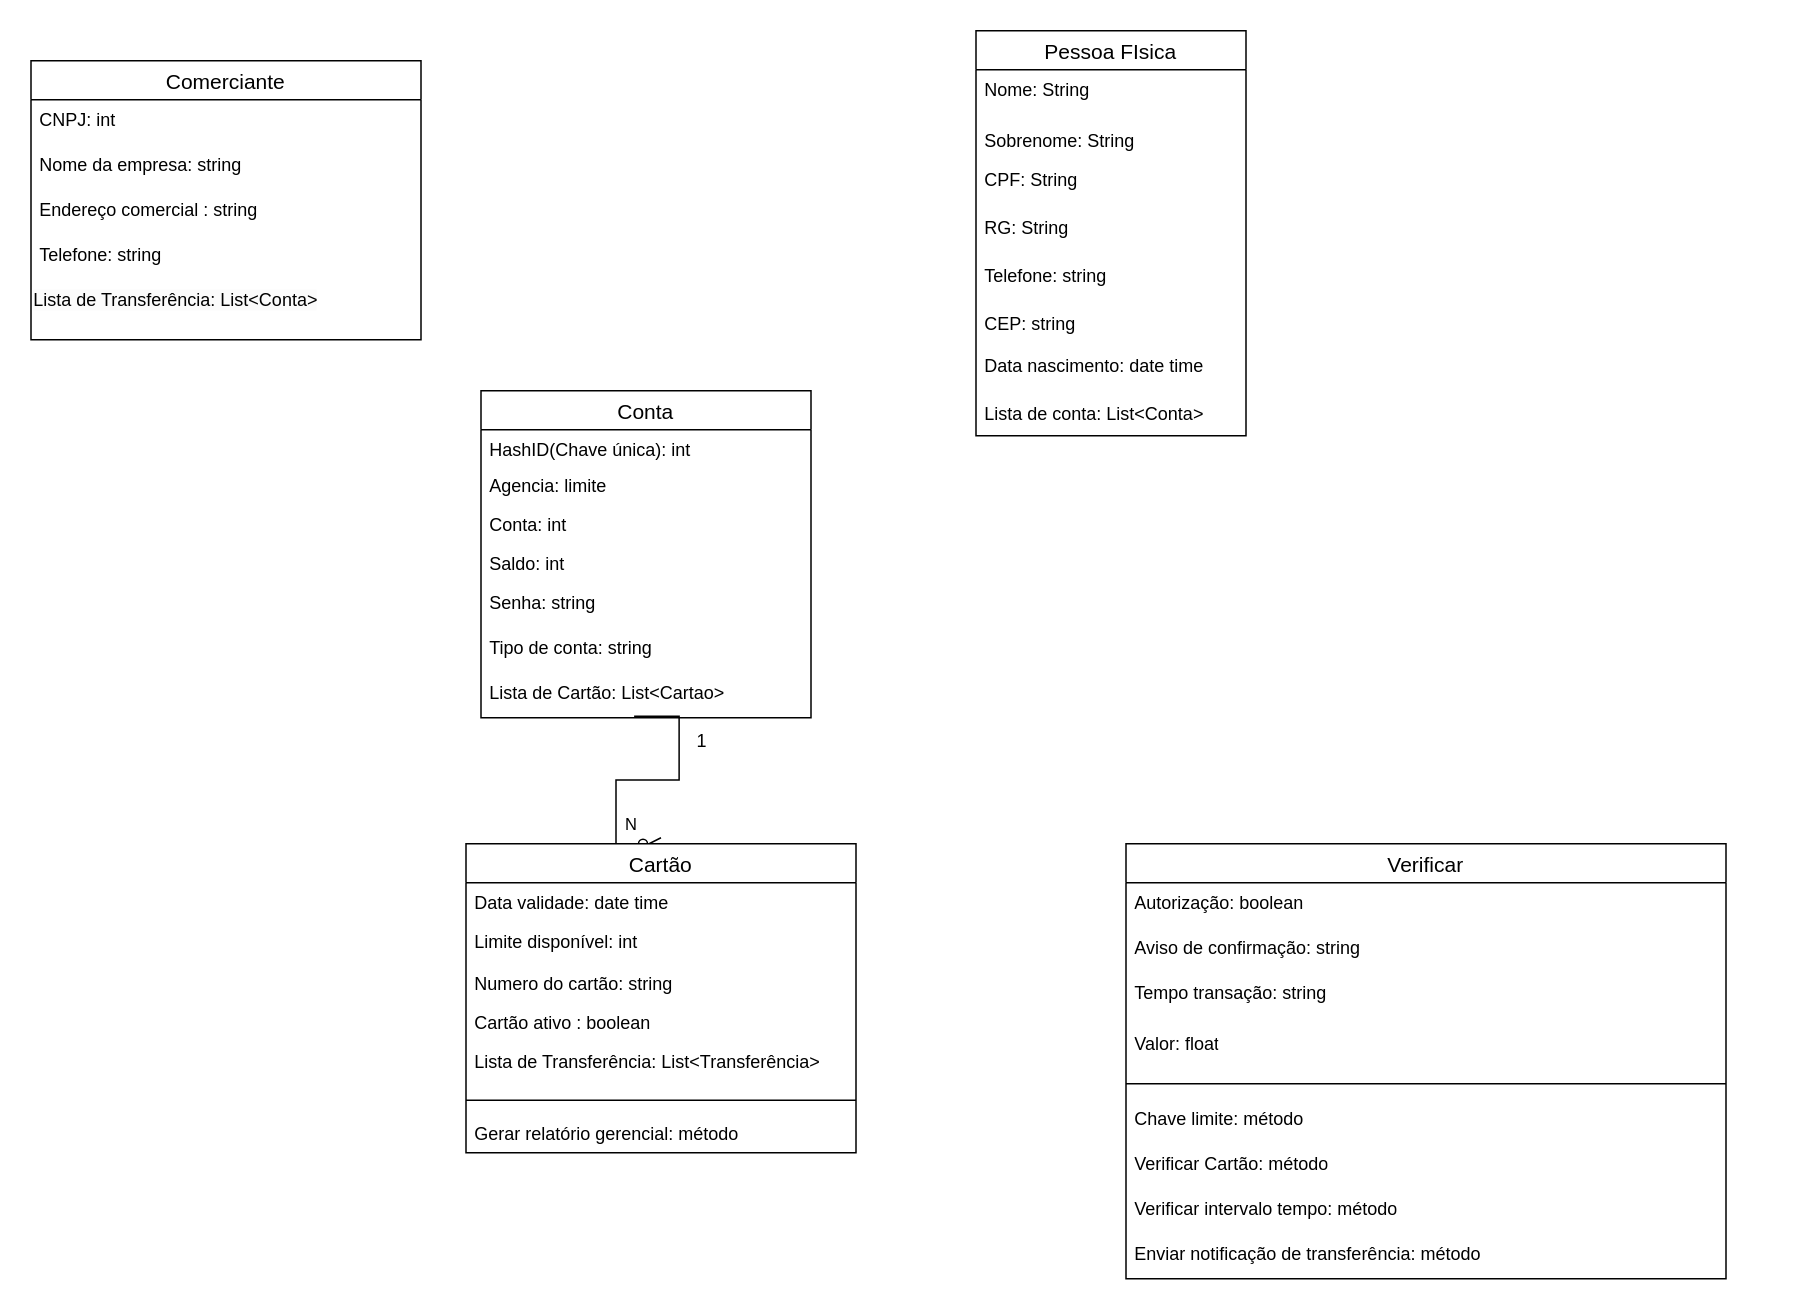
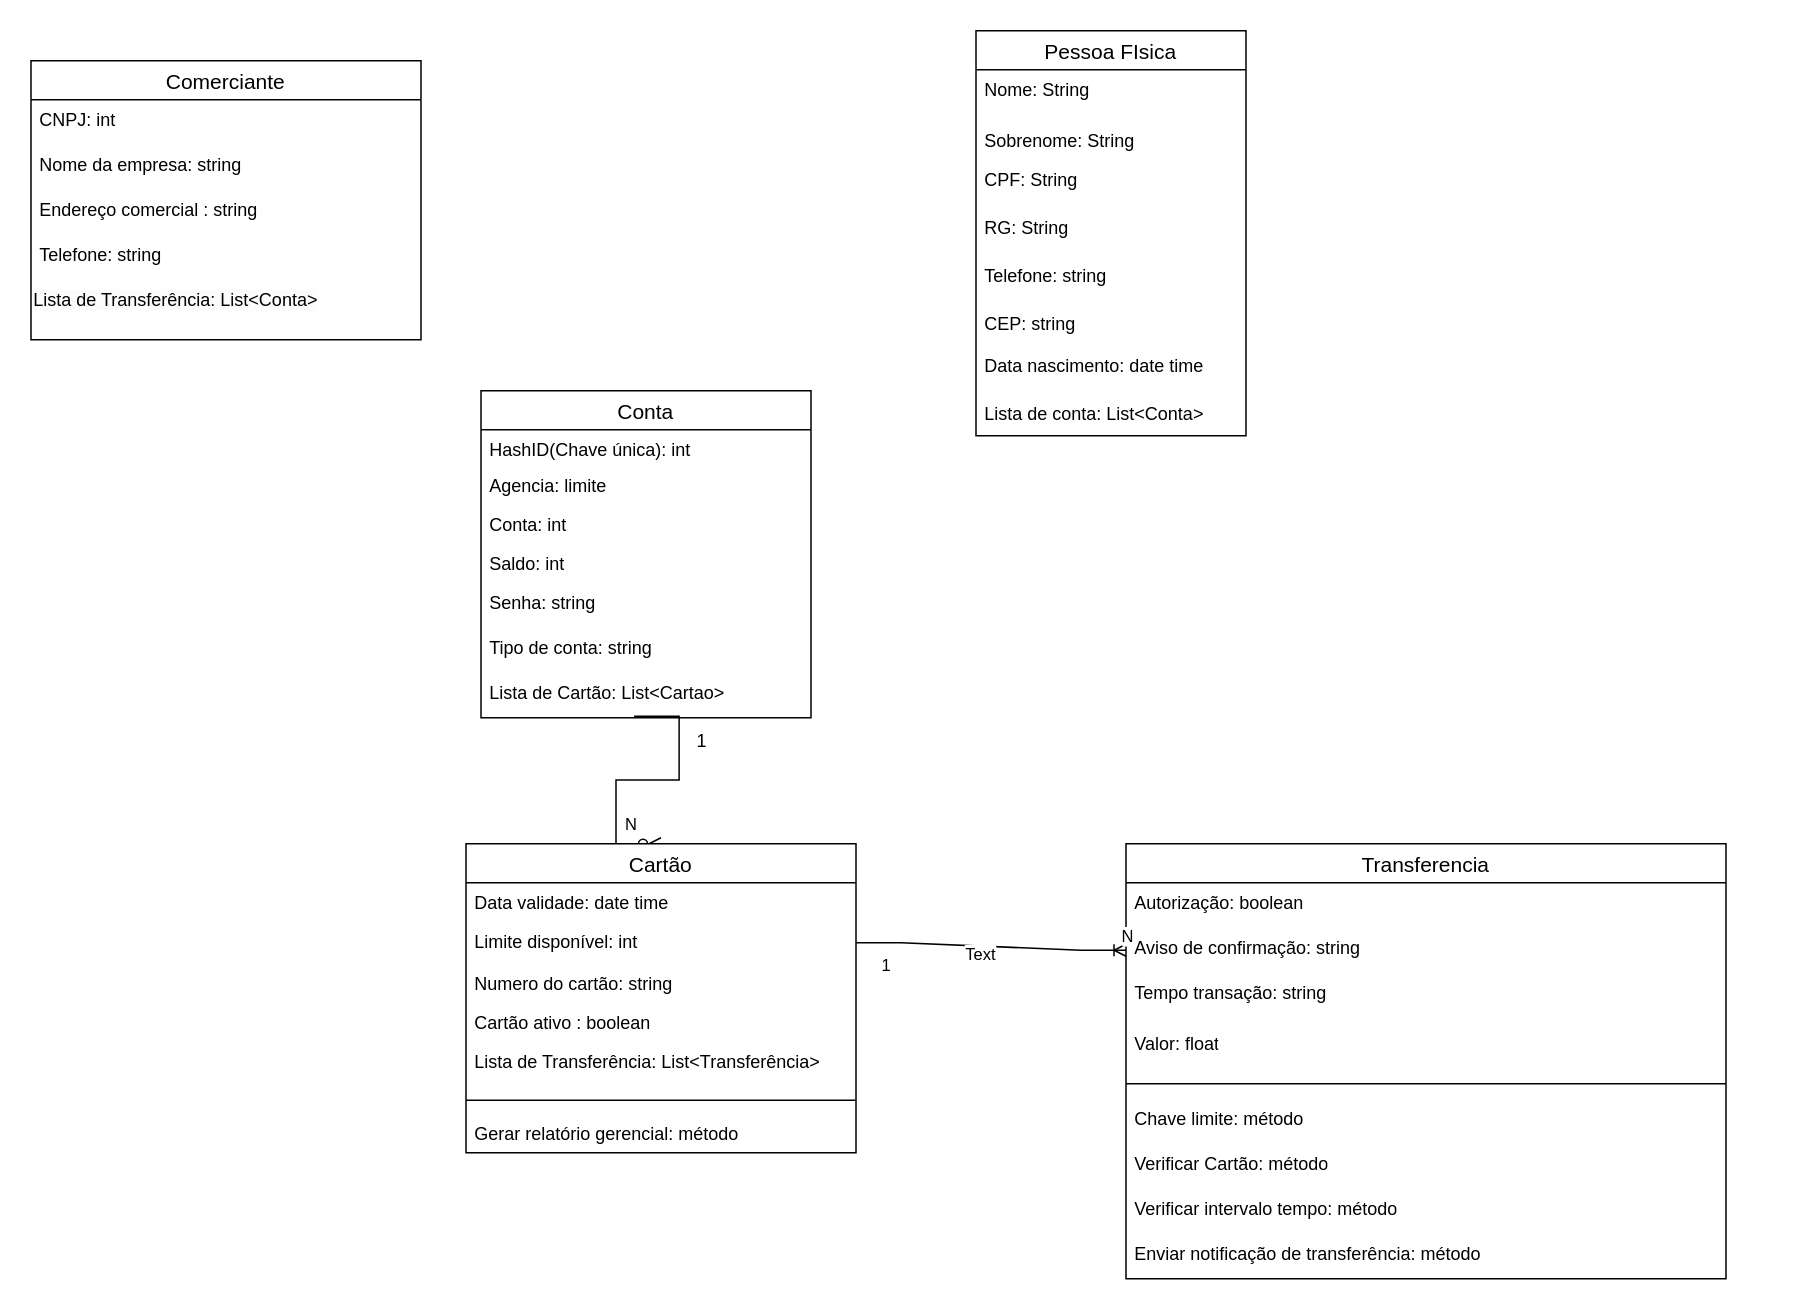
node "Verificar": label "Verificar" -> "Transferencia"
edge "Limite disponível: int" -> "Aviso de confirmação: string": added, labels "1", "Text", "N"
